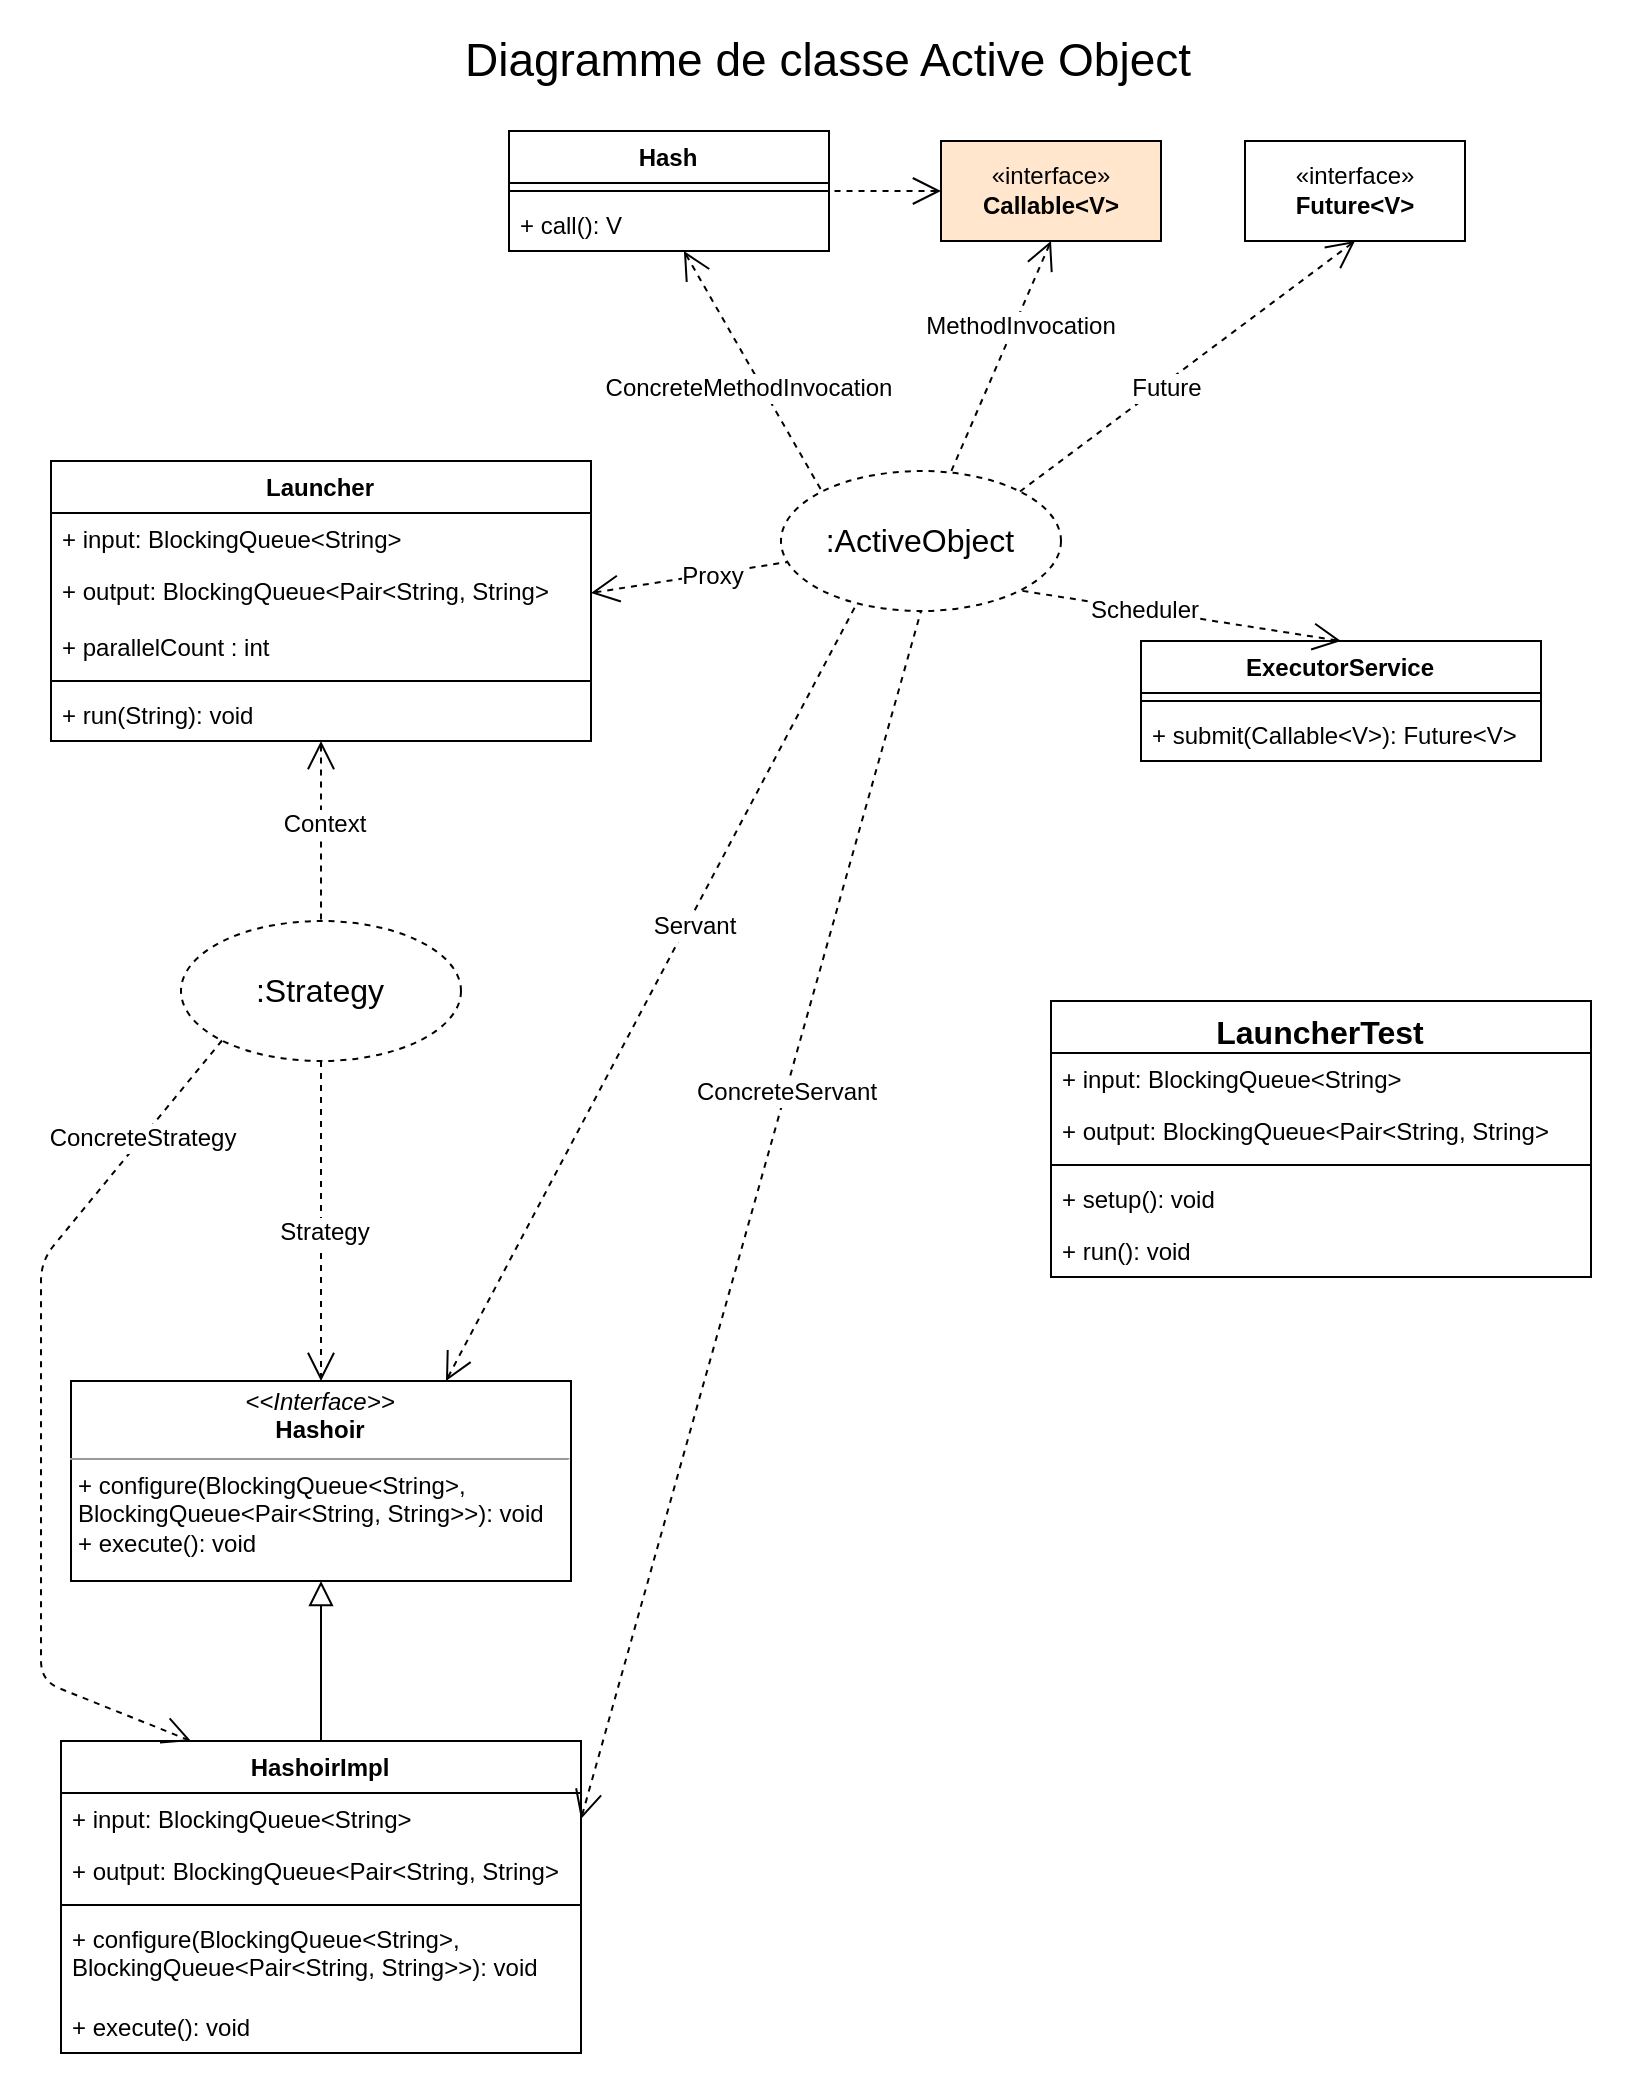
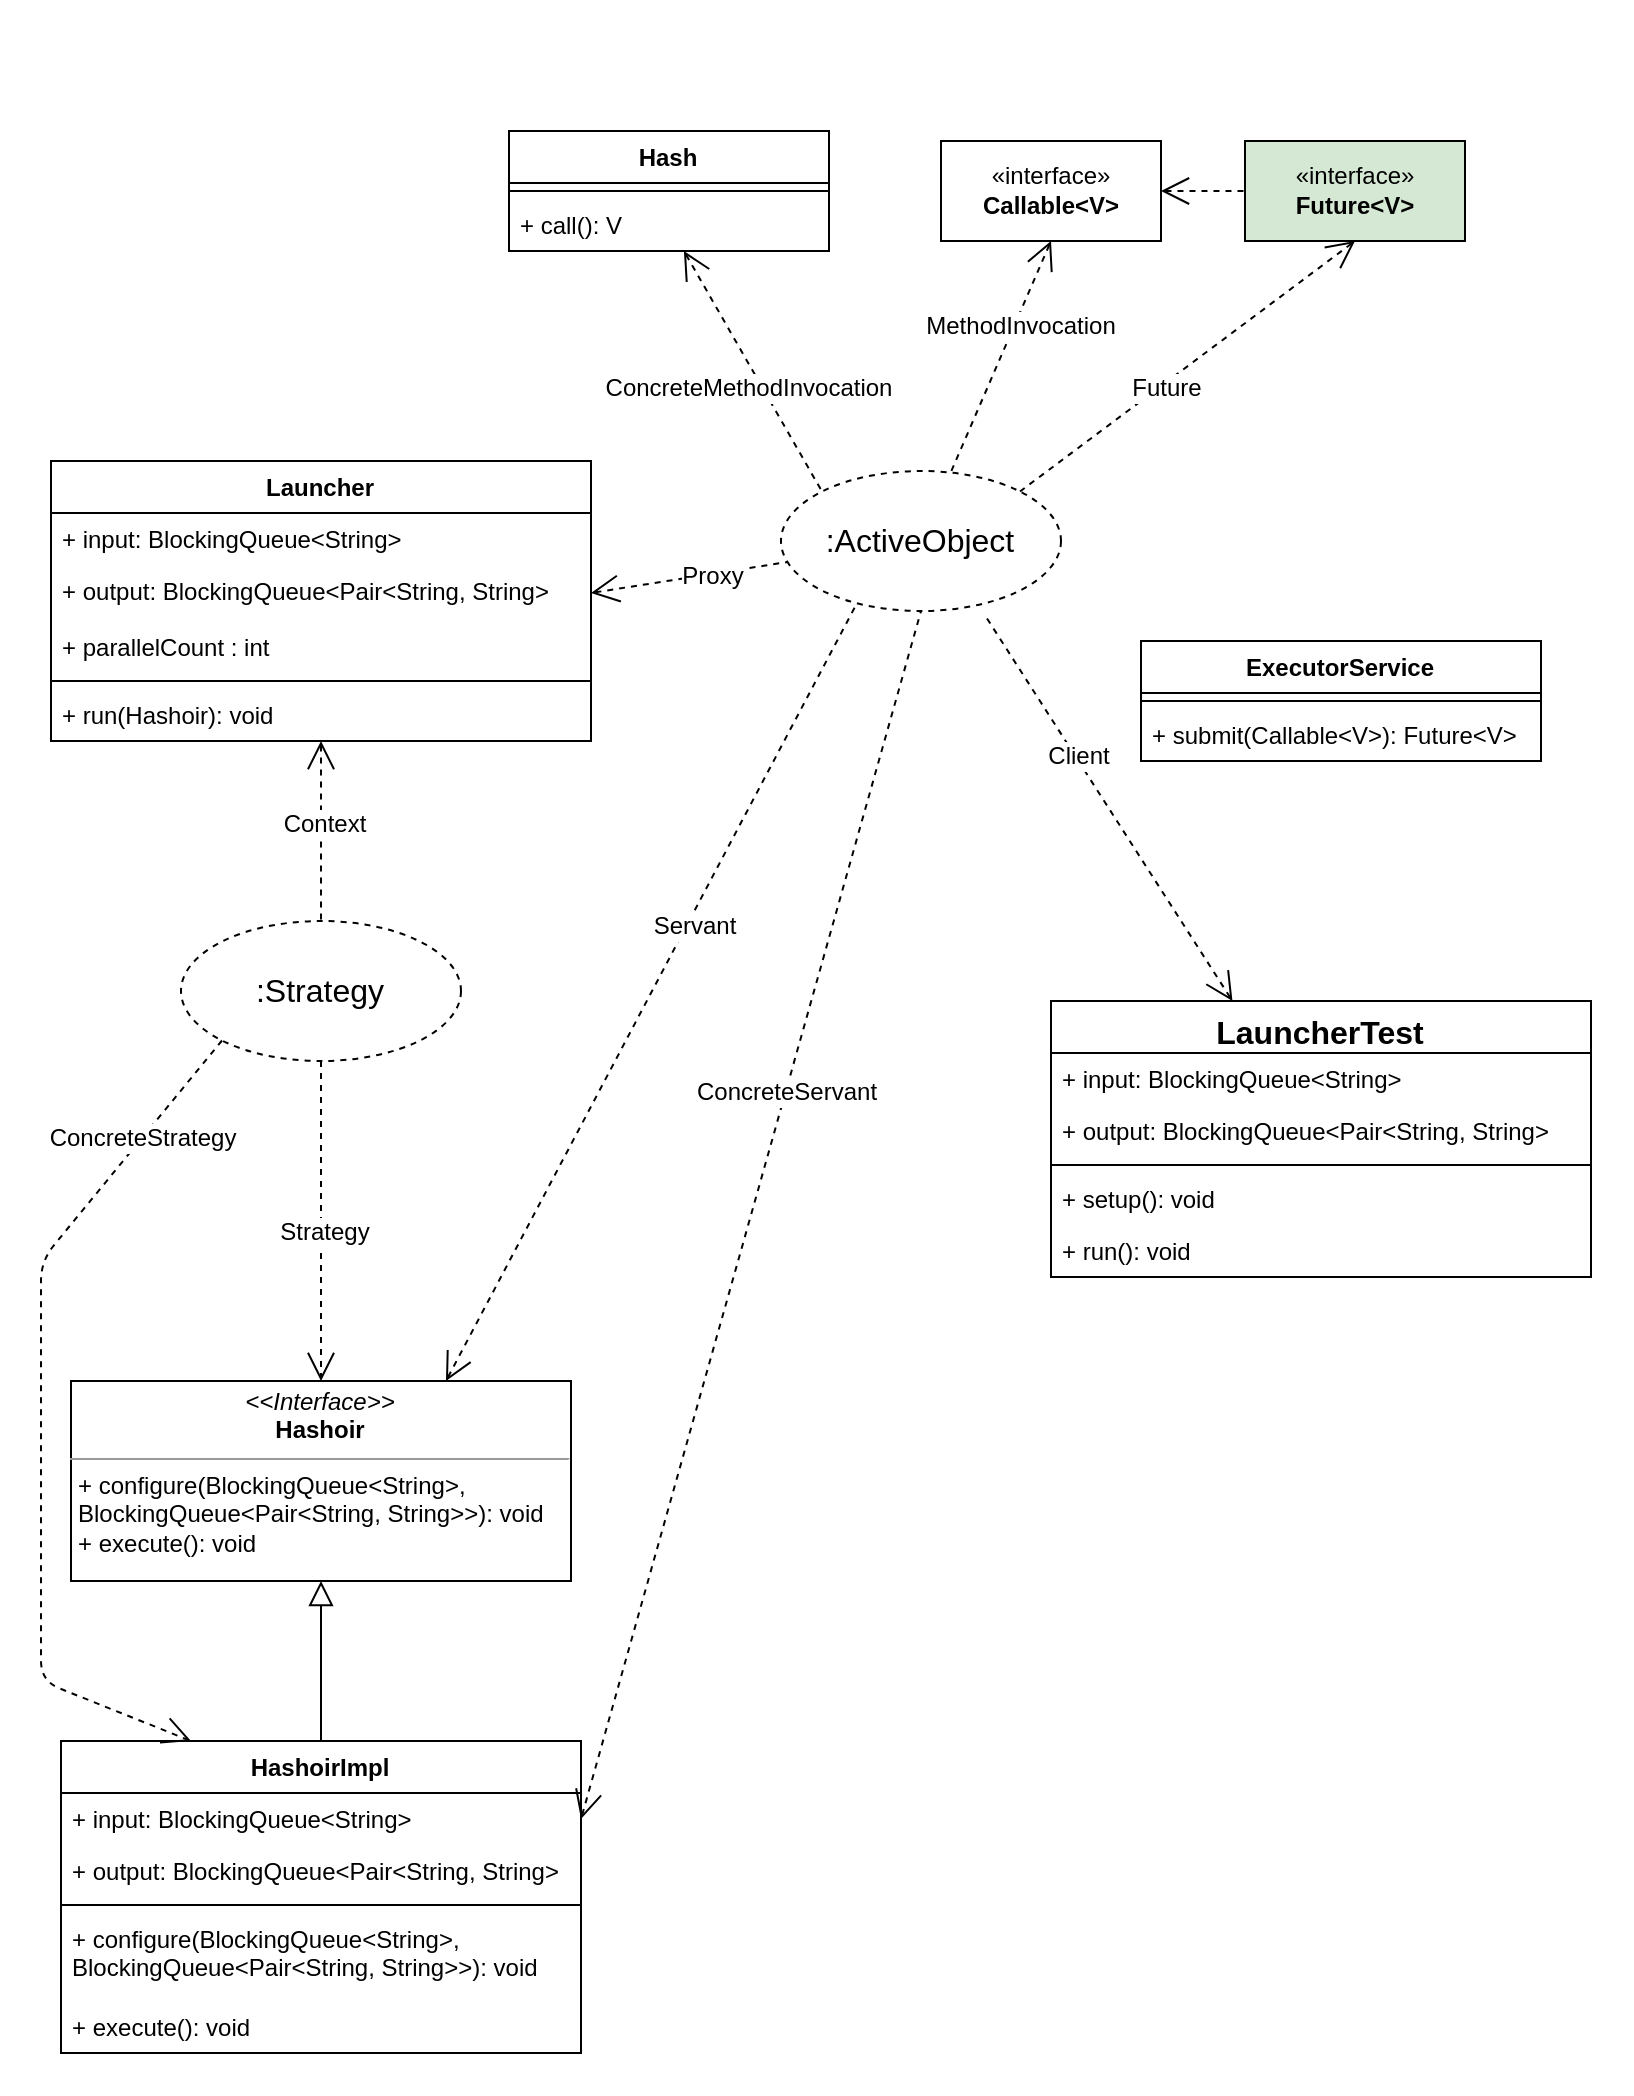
node "Diagramme de classe Active Object": removed
edge "Hash" -> "«interface» Callable<V>": now "«interface» Future<V>" -> "«interface» Callable<V>"
node "«interface» Callable<V>": fillcolor #ffe6cc -> #ffffff
node "«interface» Future<V>": fillcolor #ffffff -> #d5e8d4
edge ":ActiveObject" -> "ExecutorService": removed, label "Scheduler"
node "+ run(String): void": label "+ run(String): void" -> "+ run(Hashoir): void"
edge ":ActiveObject" -> "LauncherTest": added, label "Client"
